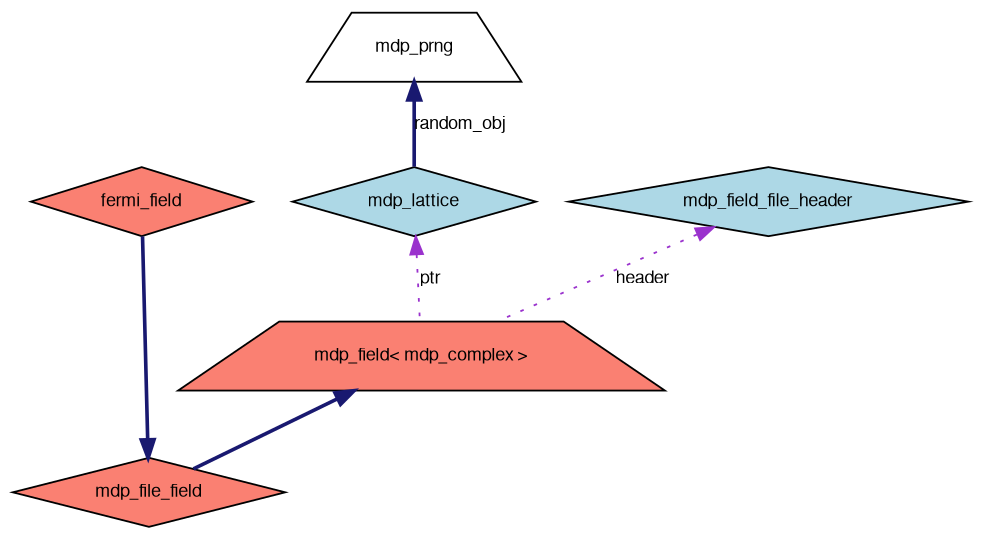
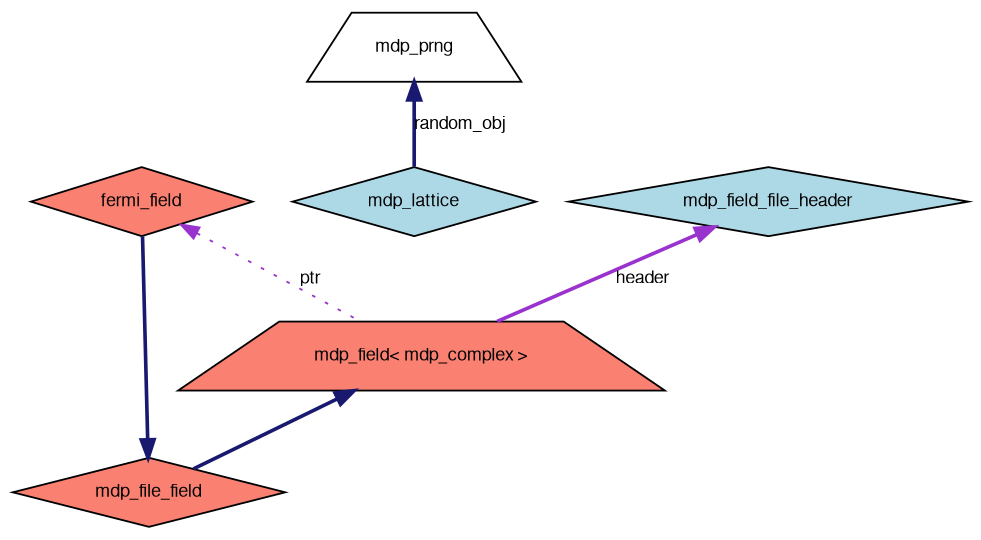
edge "mdp_field< mdp_complex >" -> "mdp_field_file_header": style dotted -> bold
edge "mdp_field< mdp_complex >" -> "mdp_lattice": now "mdp_field< mdp_complex >" -> "fermi_field"
